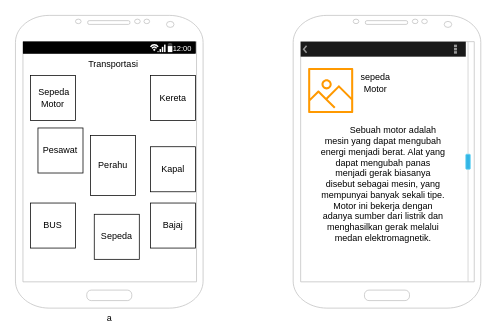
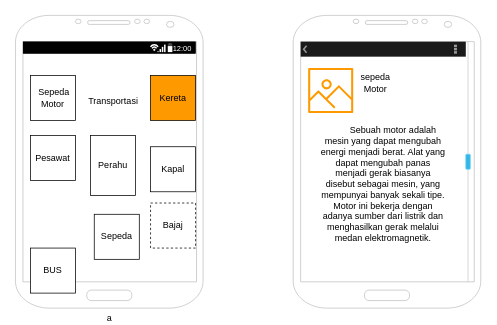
node "Transportasi": moved (113, 64) -> (113, 102)
node "Kereta": fillcolor #ffffff -> #ff9900
node "Pesawat": moved (60, 150) -> (53, 158)
node "BUS": moved (53, 225) -> (53, 270)
node "Bajaj": style solid -> dashed
